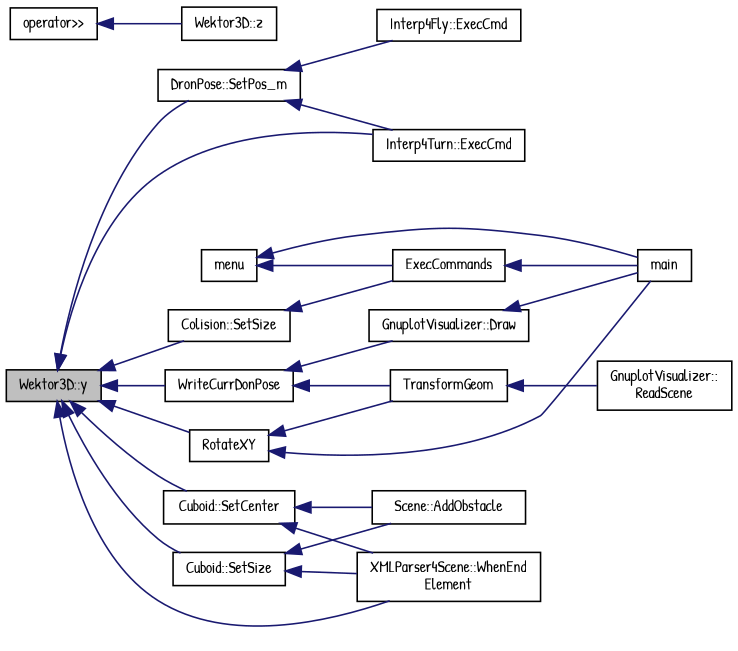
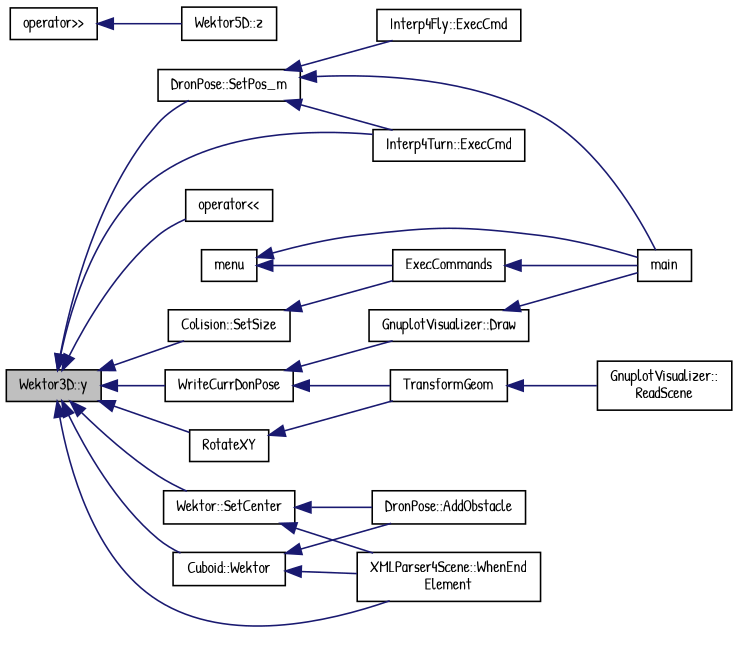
node "Wektor3D::z": label "Wektor3D::z" -> "Wektor5D::z"
node "operator<<": added
edge "main" -> "RotateXY": now "main" -> "DronPose::SetPos_m"
node "Cuboid::SetCenter": label "Cuboid::SetCenter" -> "Wektor::SetCenter"
node "Scene::AddObstacle": label "Scene::AddObstacle" -> "DronPose::AddObstacle"
node "Cuboid::SetSize": label "Cuboid::SetSize" -> "Cuboid::Wektor"
